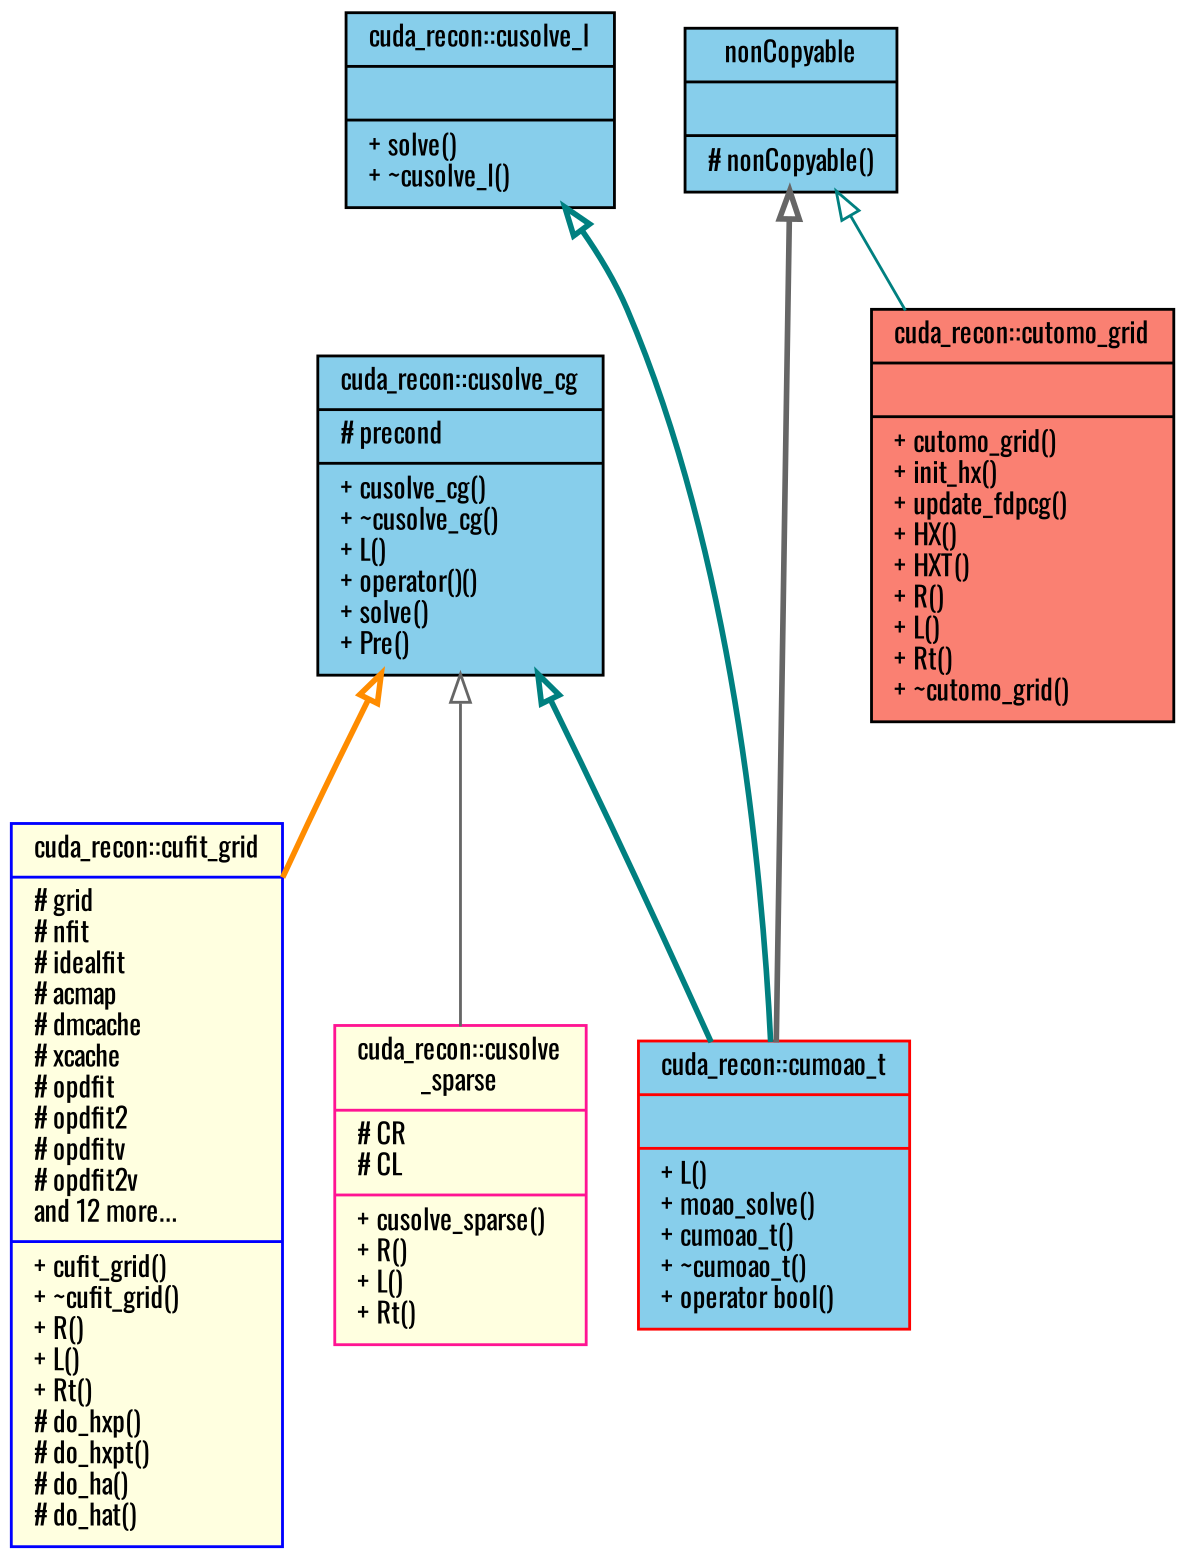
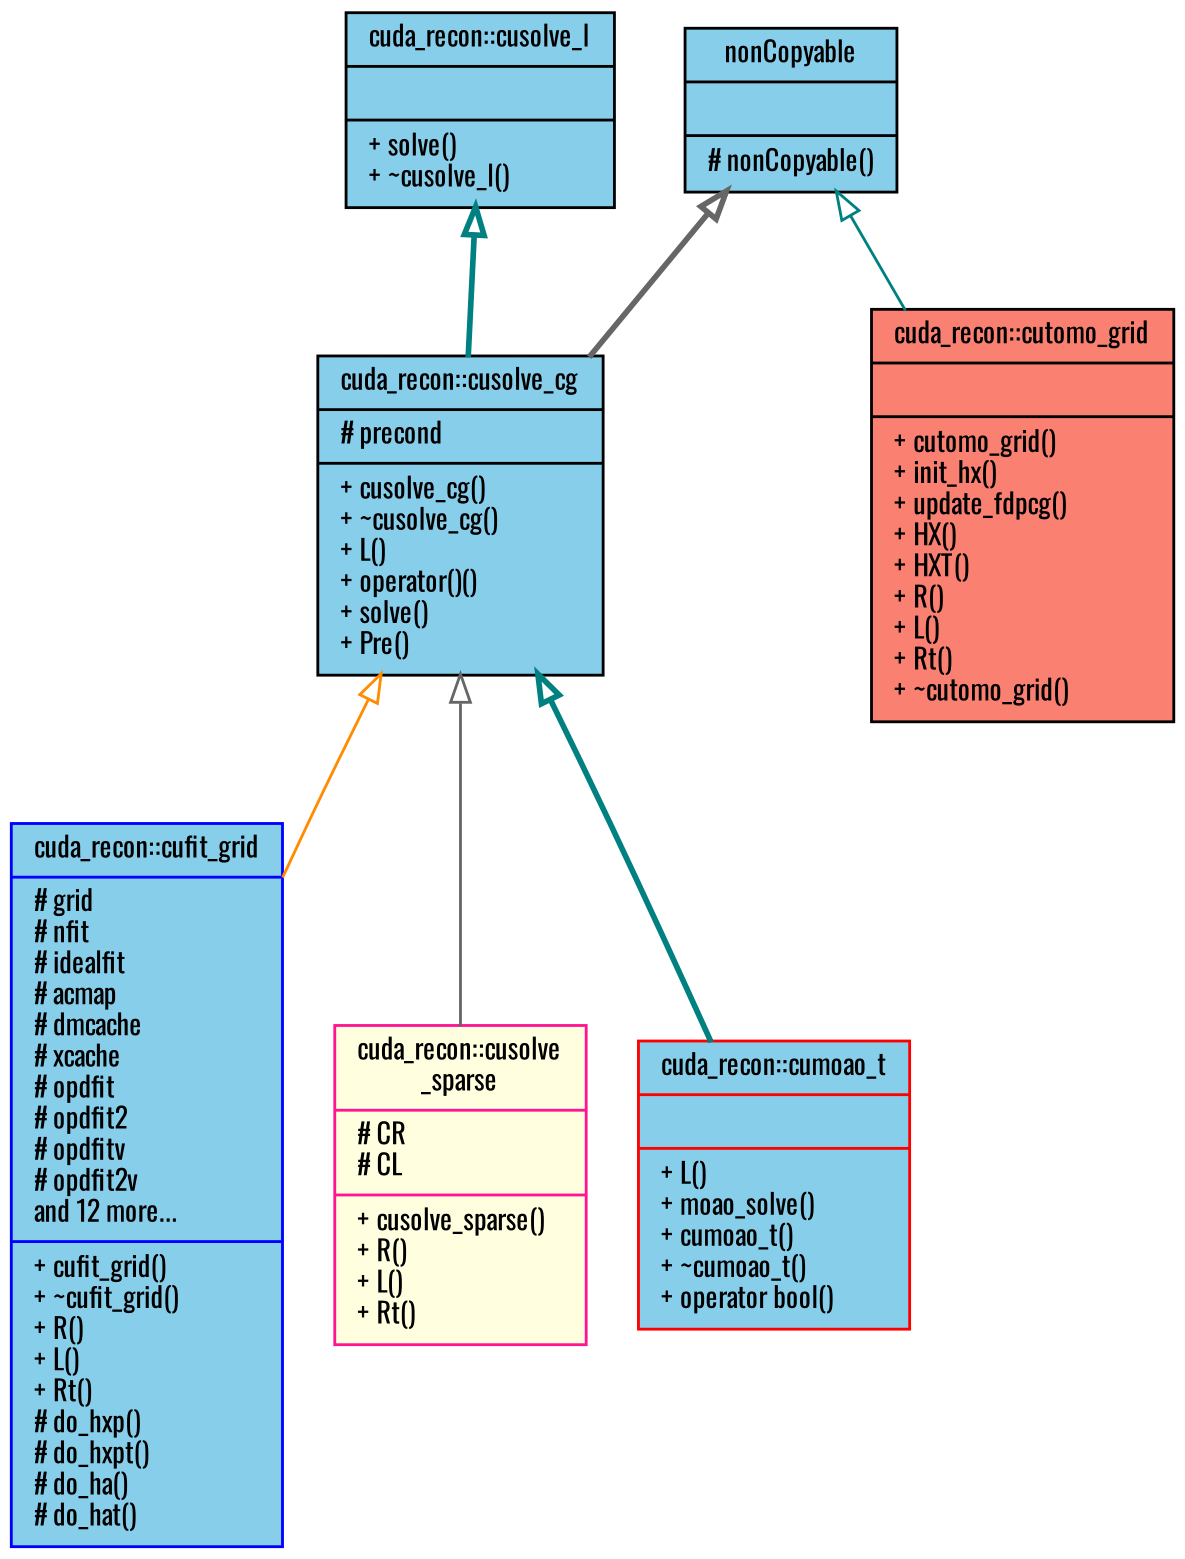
edge "cuda_recon::cumoao_t" -> "cuda_recon::cusolve_l": now "cuda_recon::cusolve_cg" -> "cuda_recon::cusolve_l"
edge "cuda_recon::cumoao_t" -> "nonCopyable": now "cuda_recon::cusolve_cg" -> "nonCopyable"
edge "cuda_recon::cufit_grid" -> "cuda_recon::cusolve_cg": style bold -> solid
node "cuda_recon::cufit_grid": fillcolor lightyellow -> skyblue
